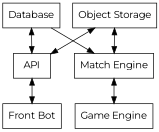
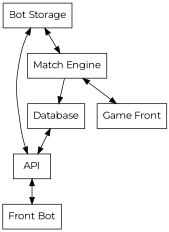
node "Object Storage": label "Object Storage" -> "Bot Storage"
edge "Database" -> "Match Engine": reversed
node "Game Engine": label "Game Engine" -> "Game Front"
